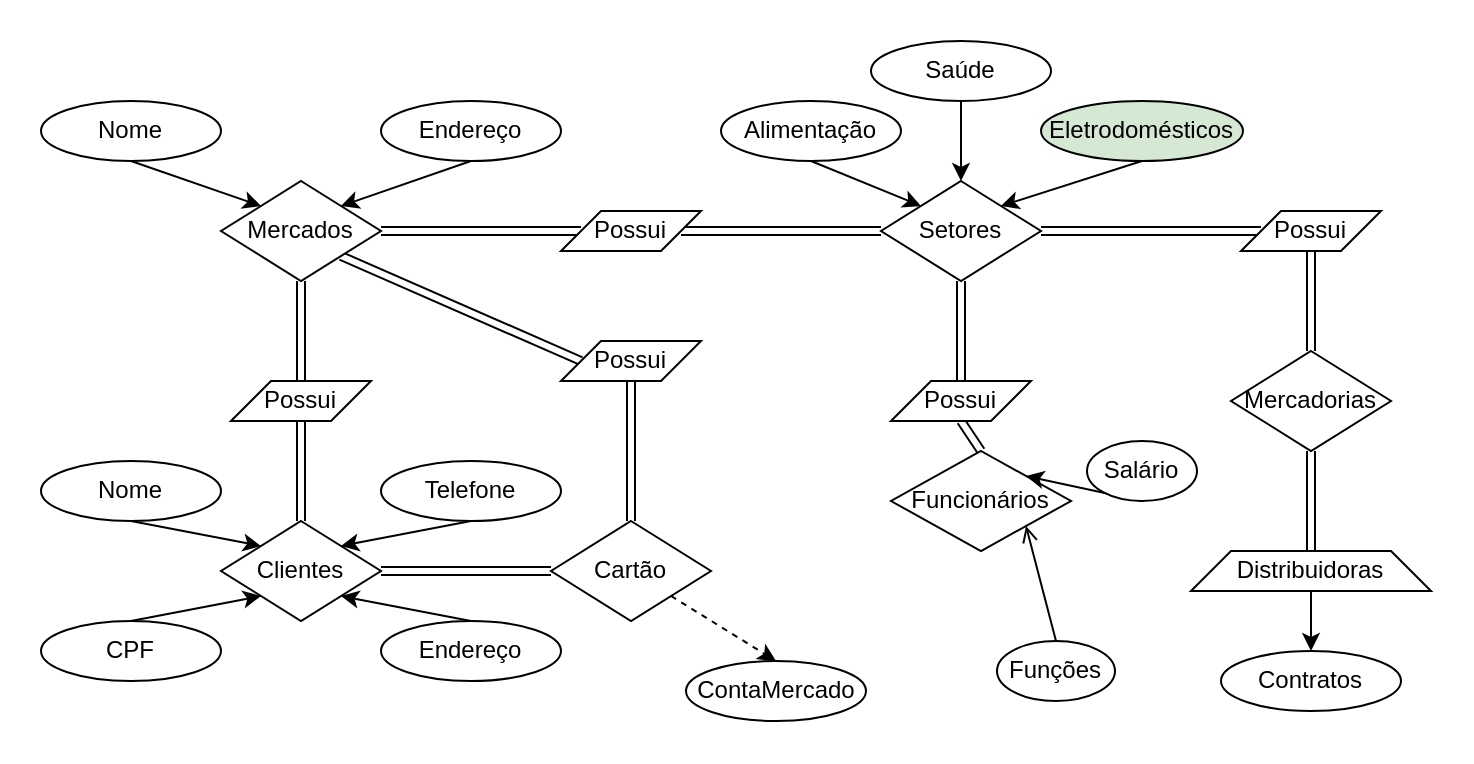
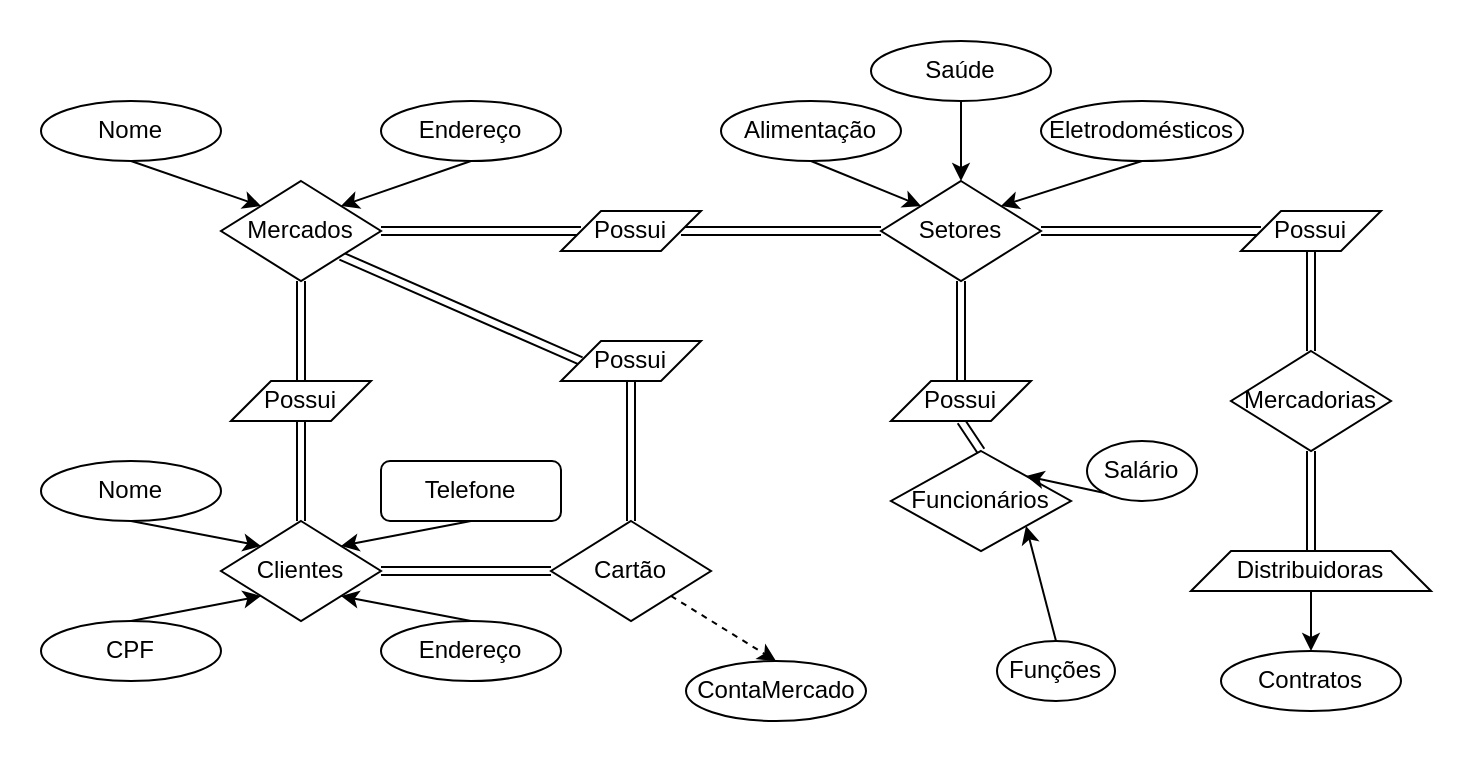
node "Eletrodomésticos": fillcolor #d5e8d4 -> #ffffff
node "Telefone": shape ellipse -> rounded rectangle
edge "Funções" -> "Funcionários": arrowhead open -> classic
